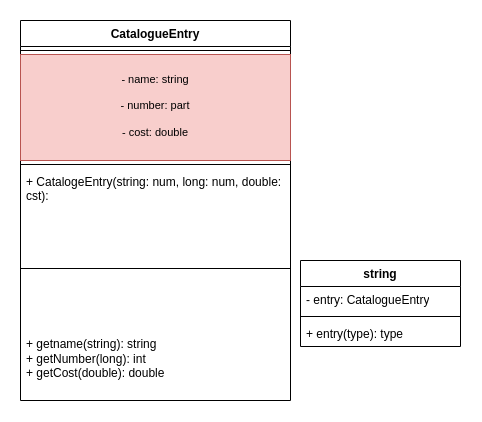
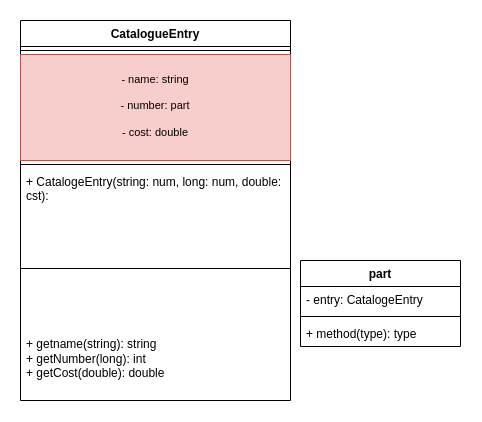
node "string": label "string" -> "part"
node "- entry: CatalogueEntry": label "- entry: CatalogueEntry" -> "- entry: CatalogeEntry"
node "+ entry(type): type": label "+ entry(type): type" -> "+ method(type): type"
